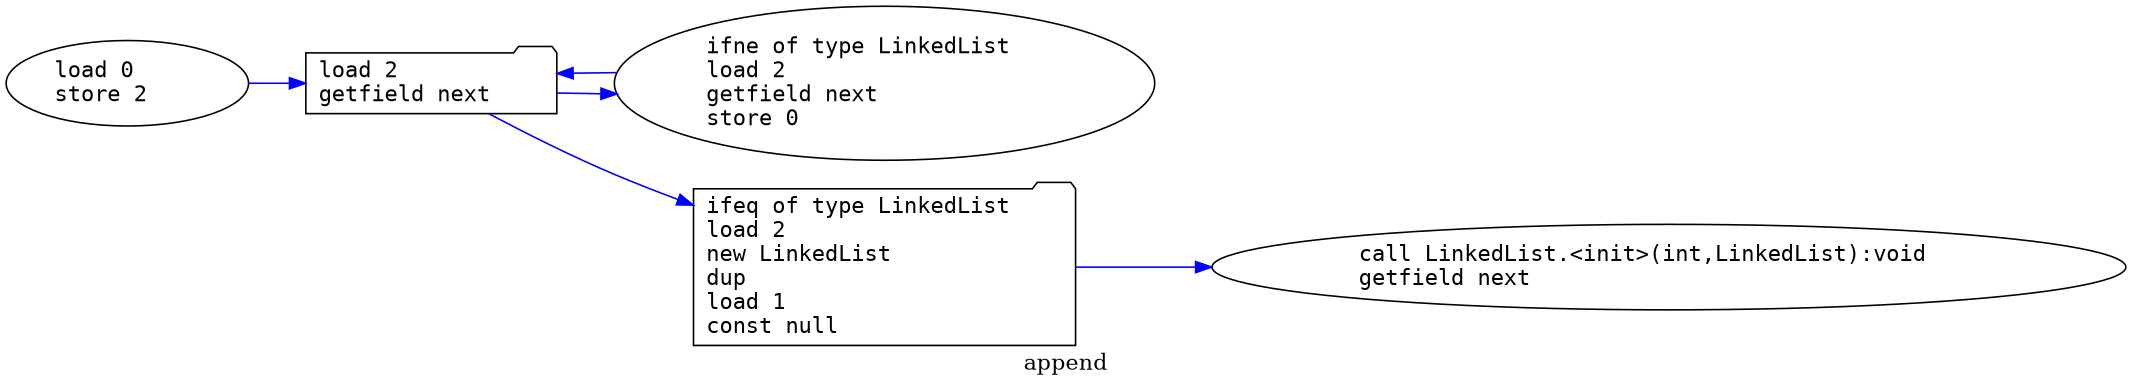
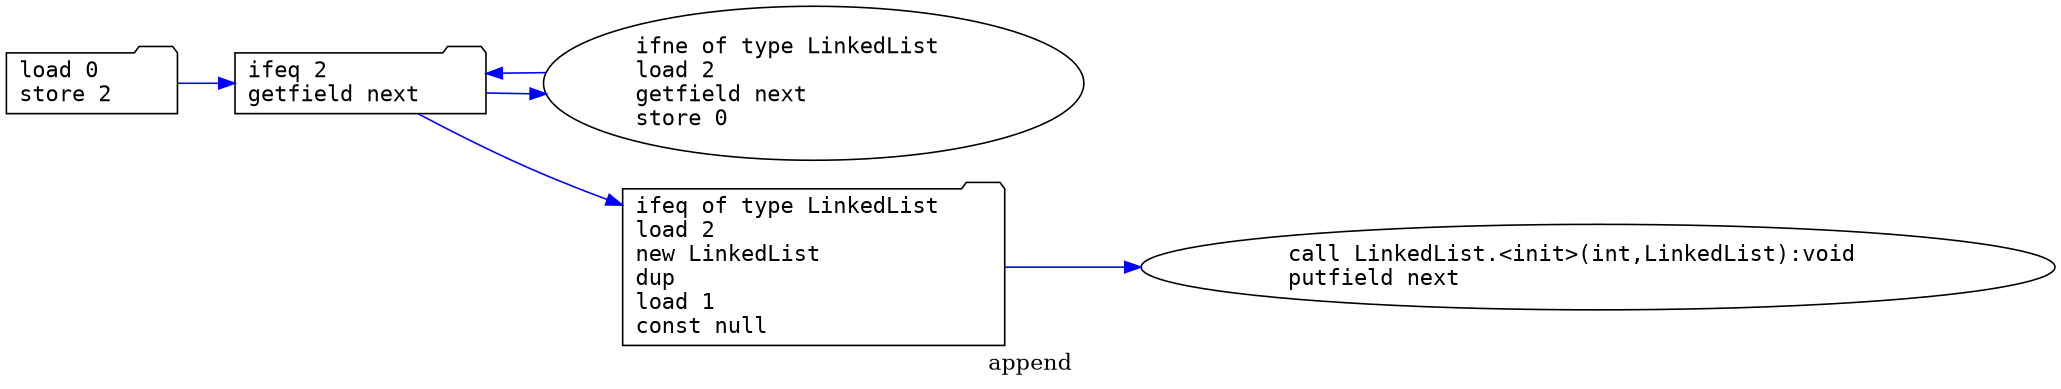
node "load 0 store 2": shape ellipse -> folder
node "load 2 getfield next": label "load 2 getfield next" -> "ifeq 2 getfield next"
node "call LinkedList.<init>(int,LinkedList):void getfield next": label "call LinkedList.<init>(int,LinkedList):void getfield next" -> "call LinkedList.<init>(int,LinkedList):void putfield next"
